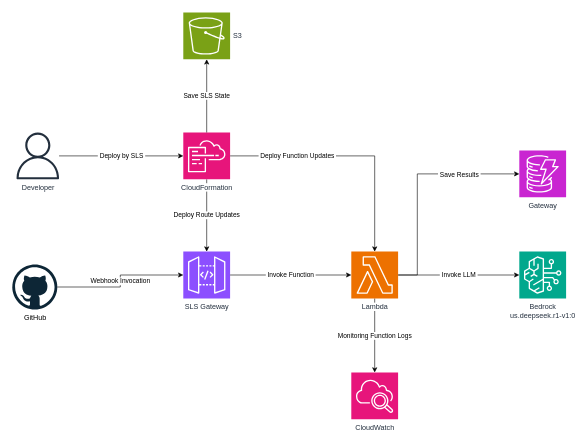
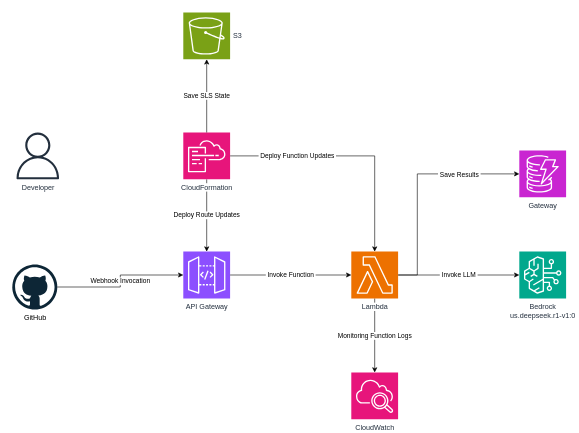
edge "Developer" -> "CloudFormation": removed, label "Deploy by SLS"
node "SLS Gateway": label "SLS Gateway" -> "API Gateway"
